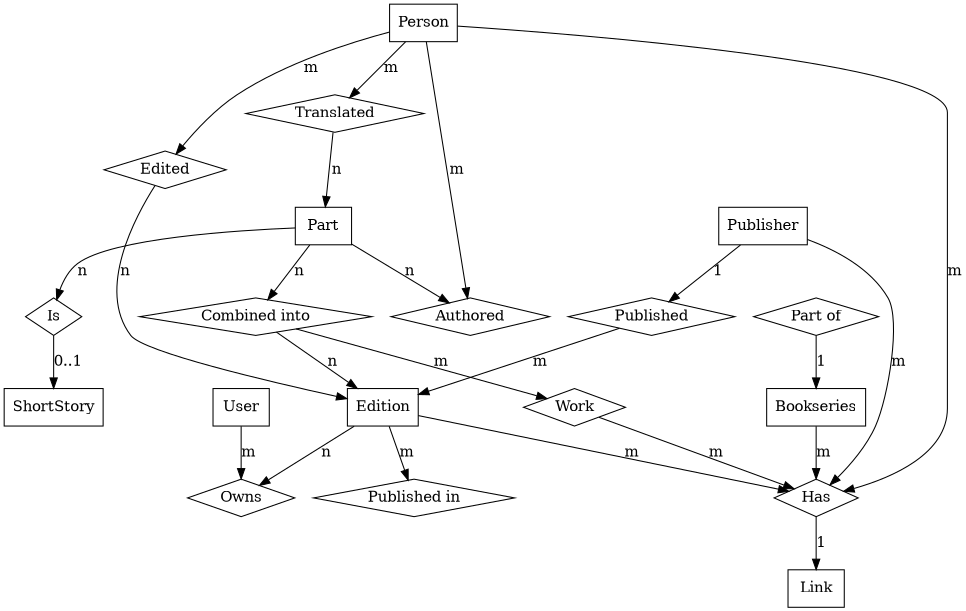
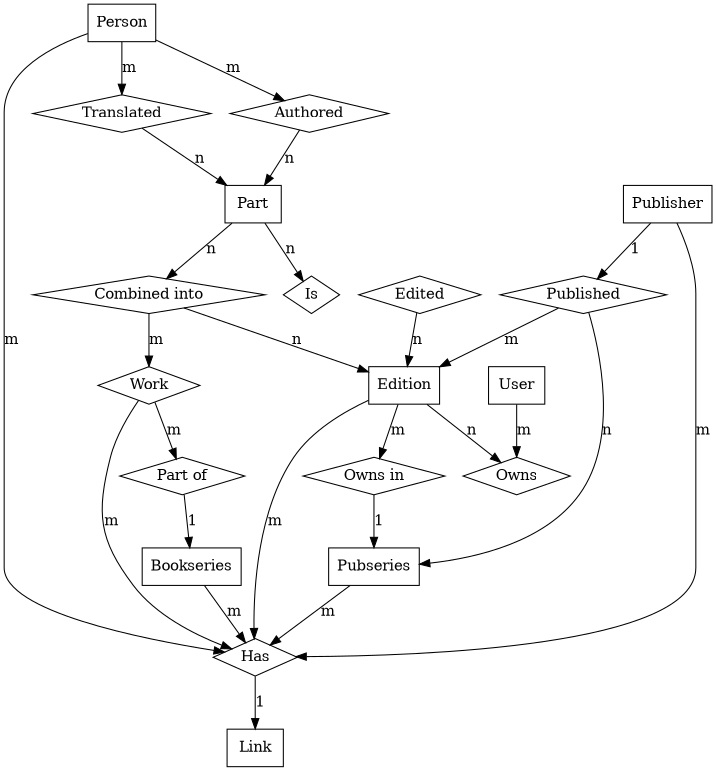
edge "Person" -> "Edited": removed, label "m"
edge "Part" -> "Authored": reversed
node "ShortStory": removed
edge "Work" -> "Part of": added, label "m"
node "Published in": label "Published in" -> "Owns in"
node "Pubseries": added
